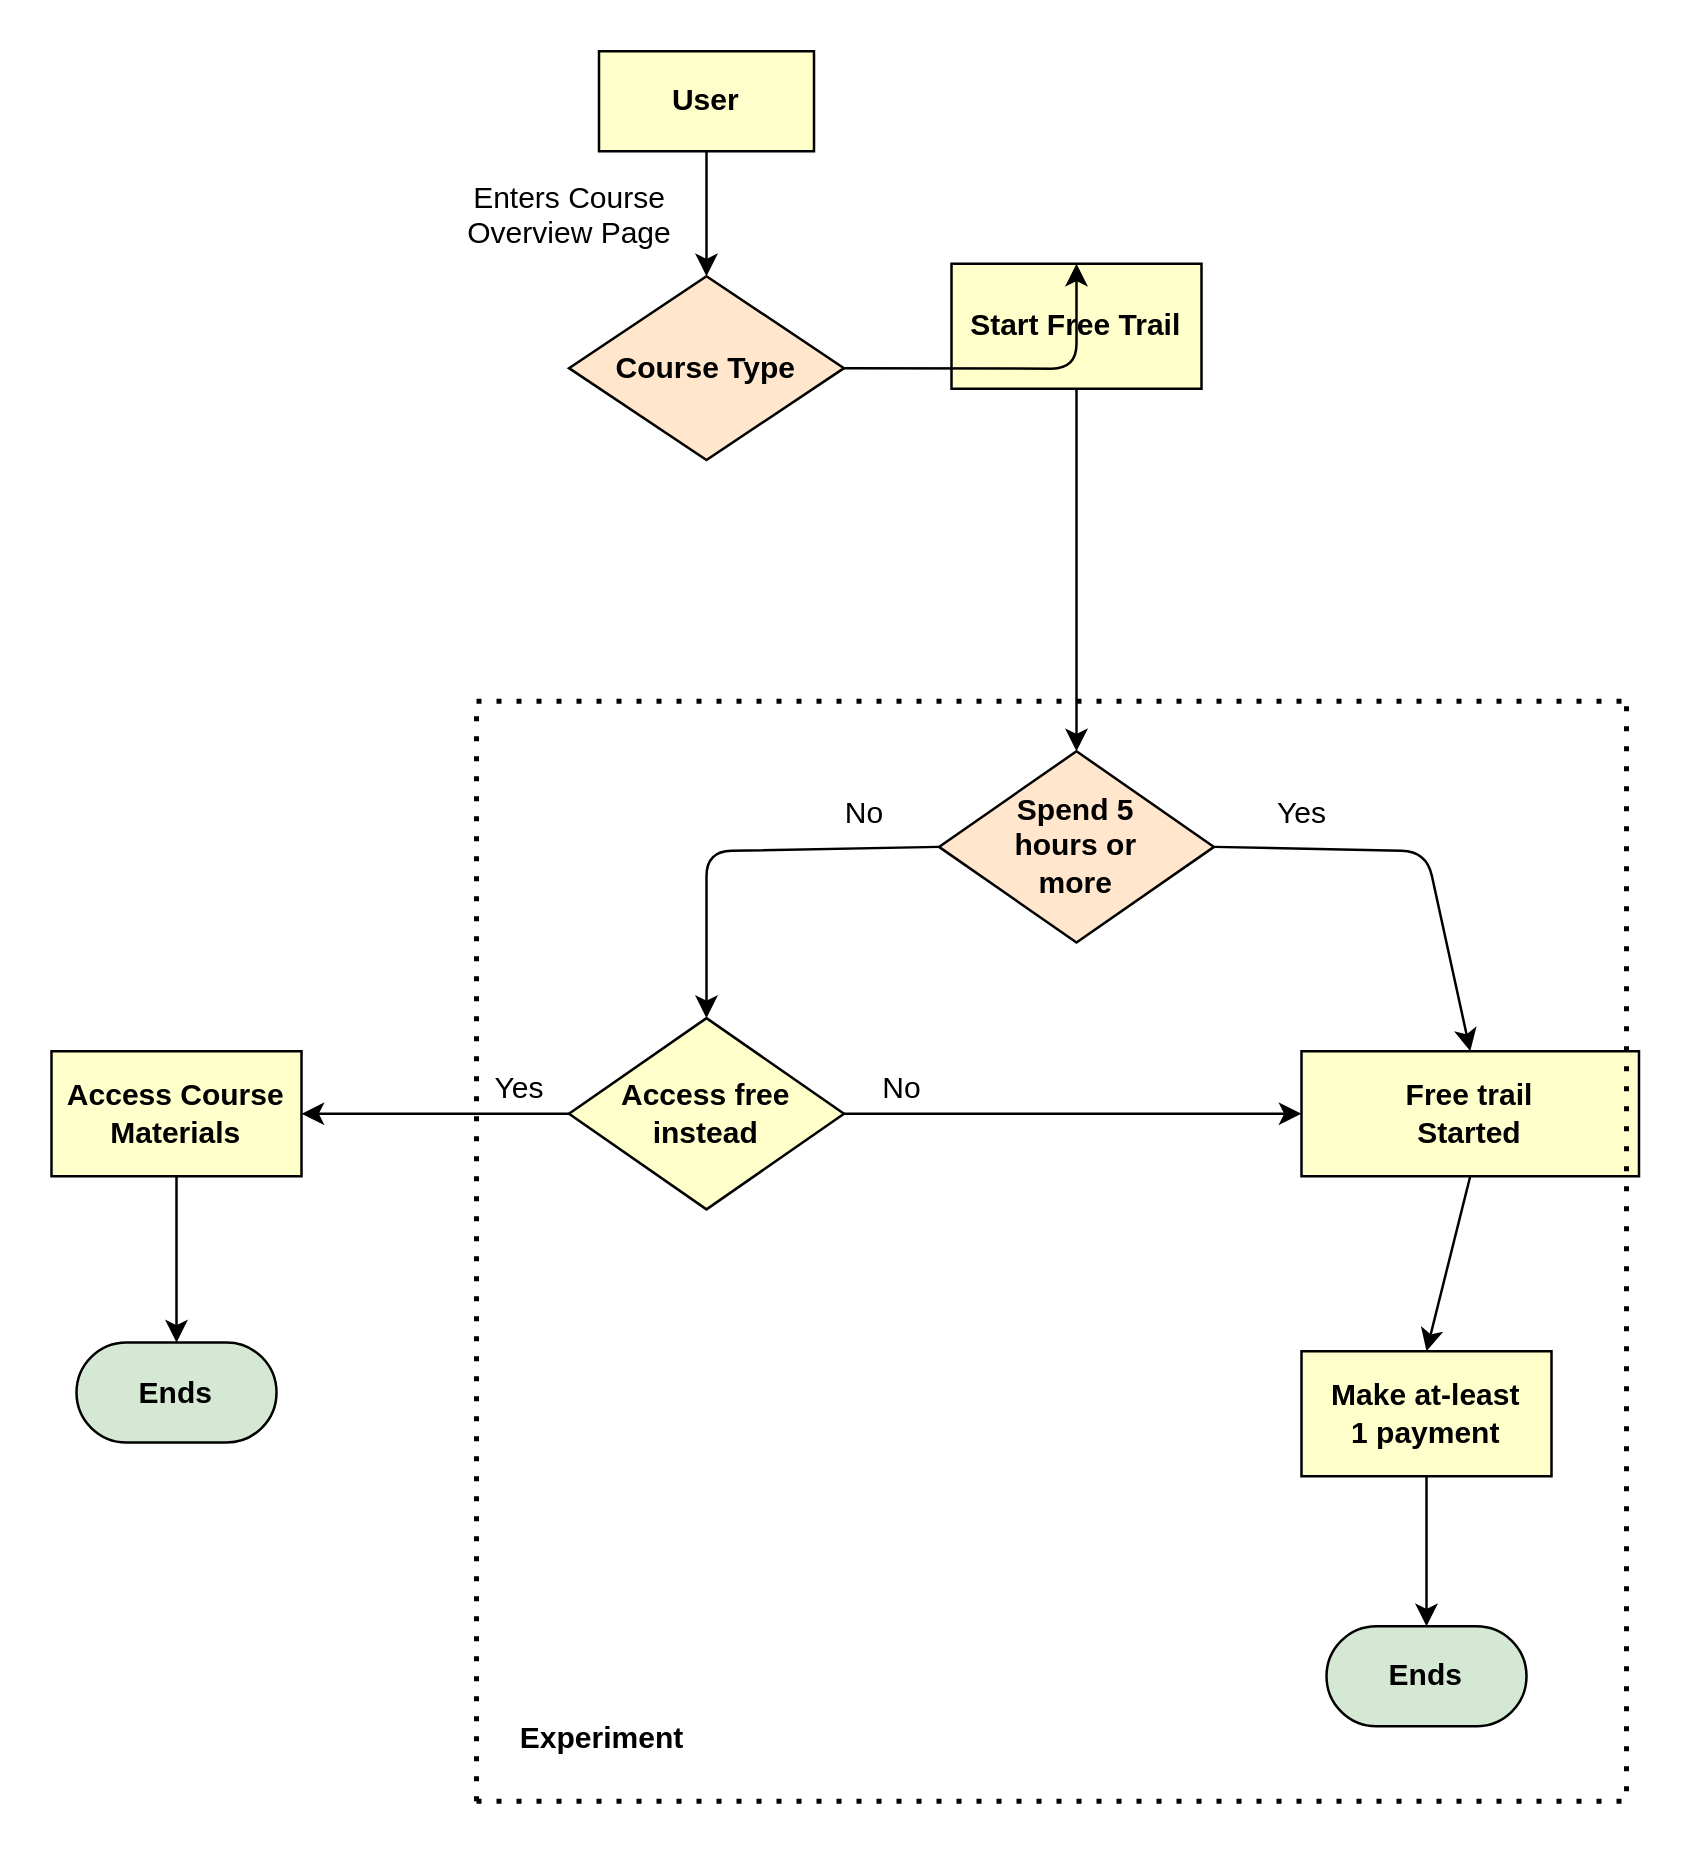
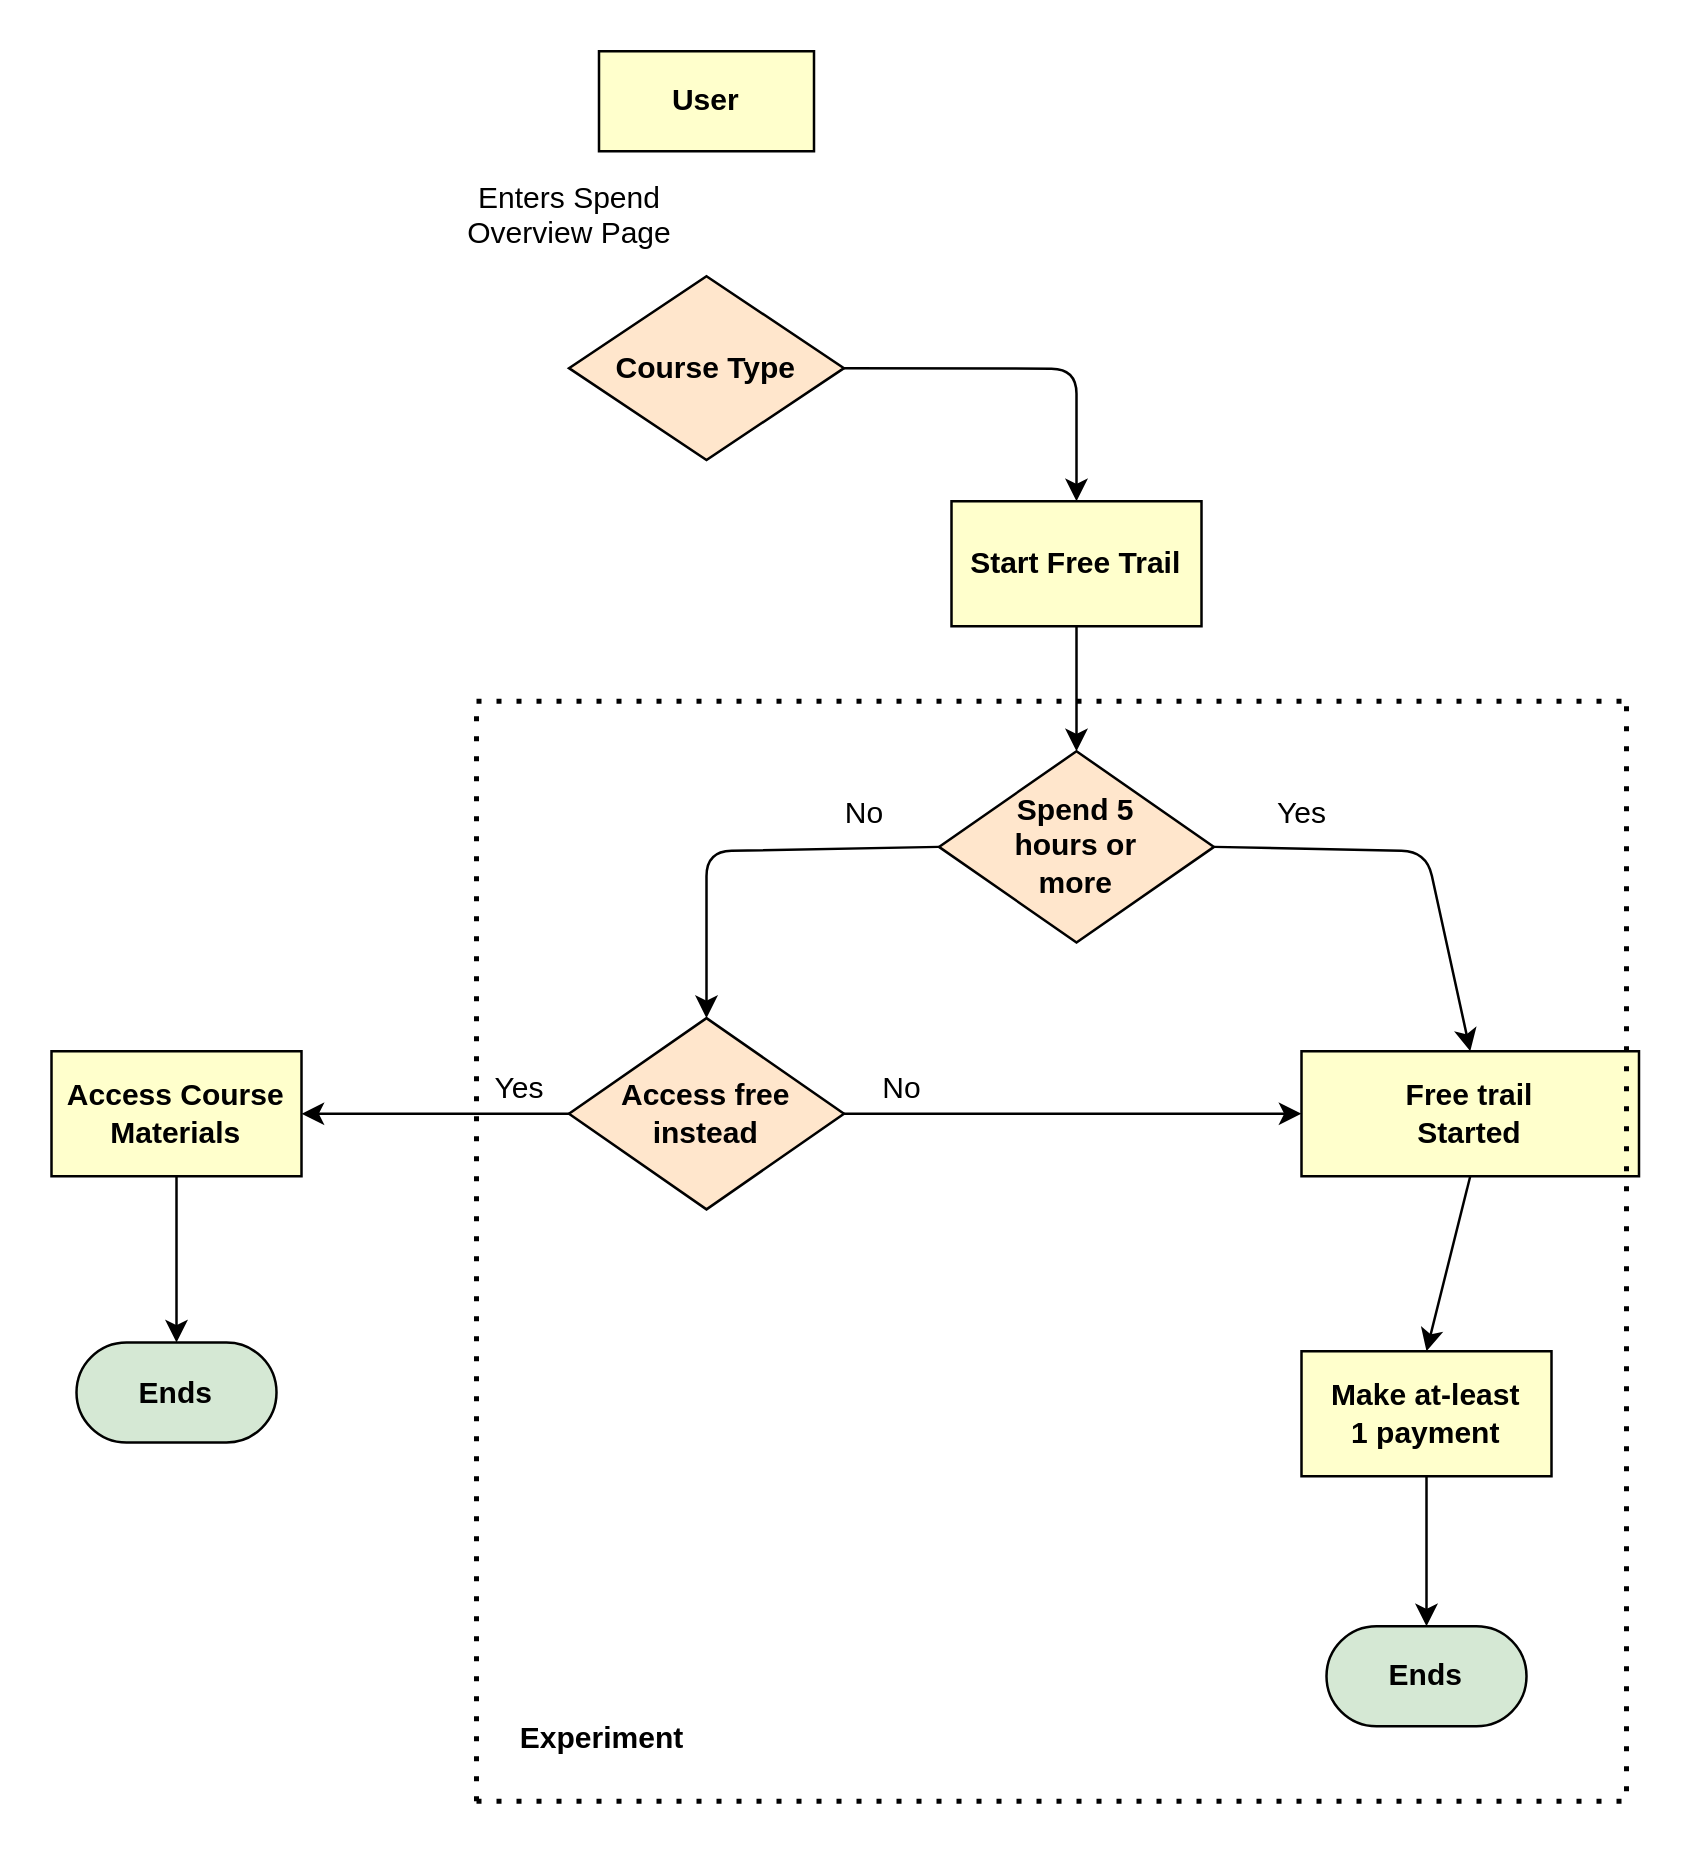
node "Enters Course Overview Page": label "Enters Course Overview Page" -> "Enters Spend Overview Page"
edge "User" -> "Course Type": removed
node "Start Free Trail": moved (1076, 326) -> (1076, 564)
node "Access free instead": fillcolor #ffffcc -> #ffe6cc
